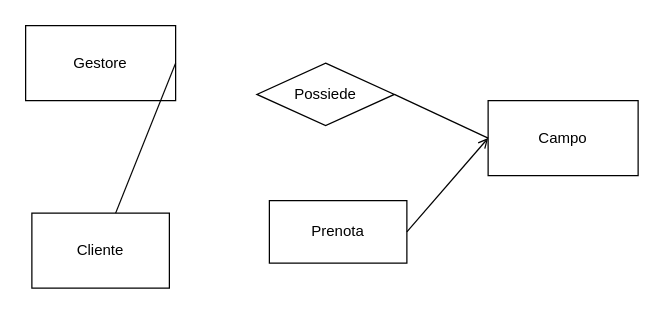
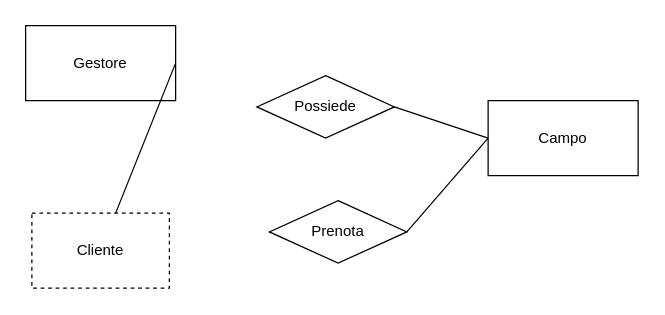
node "Possiede": moved (326, 94) -> (326, 107)
edge "Prenota" -> "Campo": arrowhead open -> none
node "Prenota": shape rectangle -> diamond
node "Cliente": style solid -> dashed
